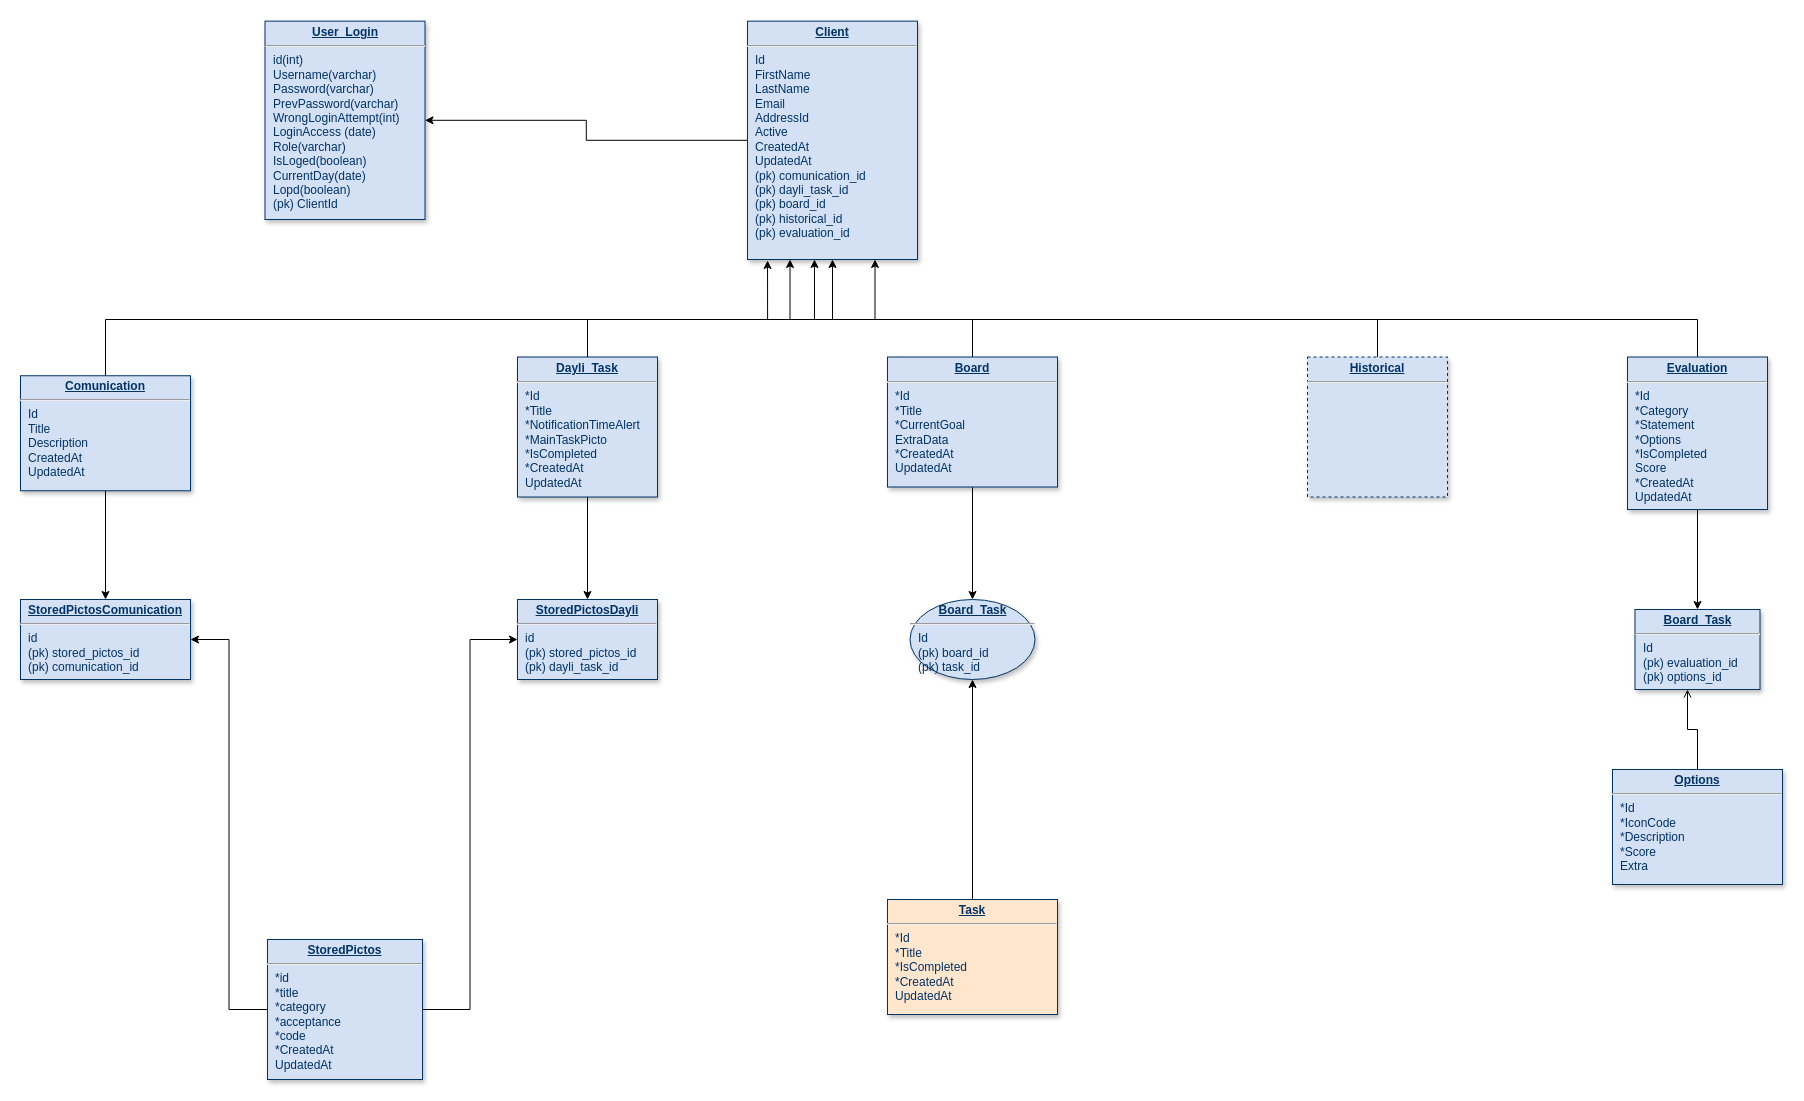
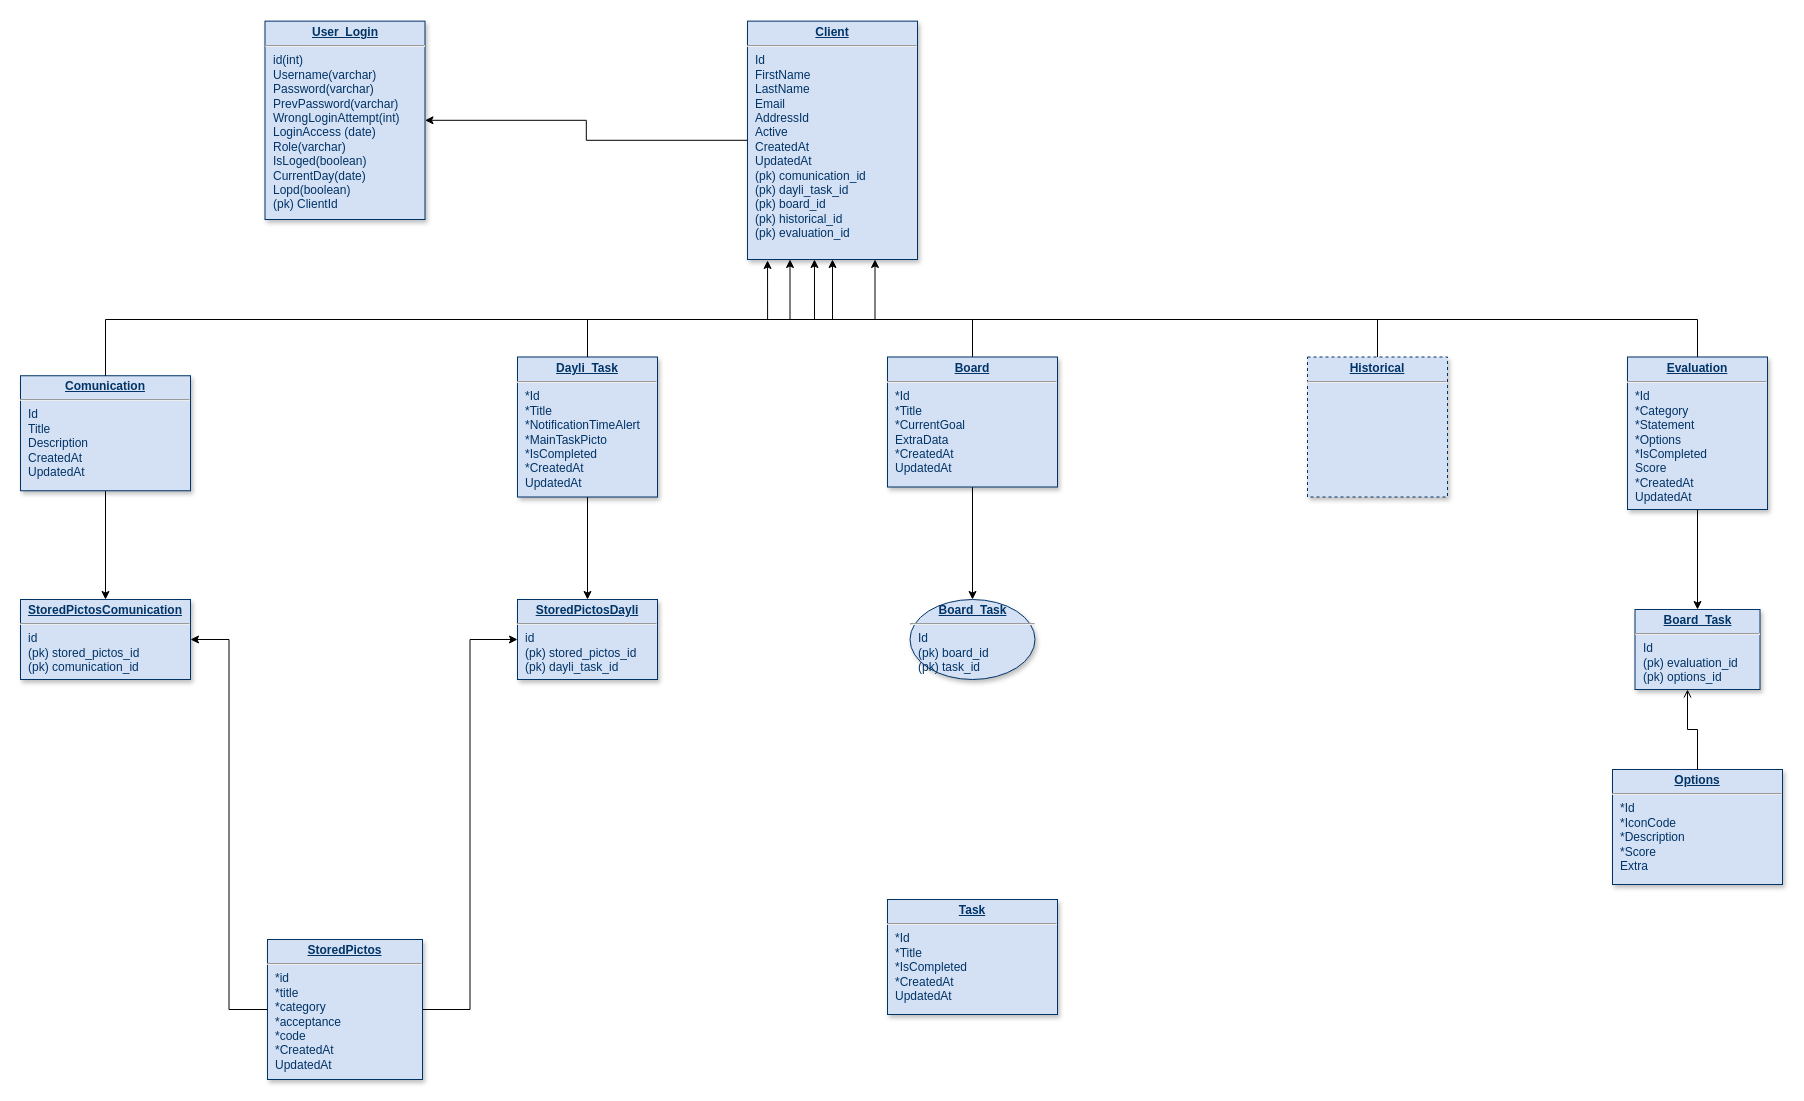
edge "Task *Id *Title *IsCompleted *CreatedAt UpdatedAt" -> "Board_Task Id (pk) board_id (pk) task_id": removed
node "Task *Id *Title *IsCompleted *CreatedAt UpdatedAt": fillcolor #ffe6cc -> #d4e1f5
